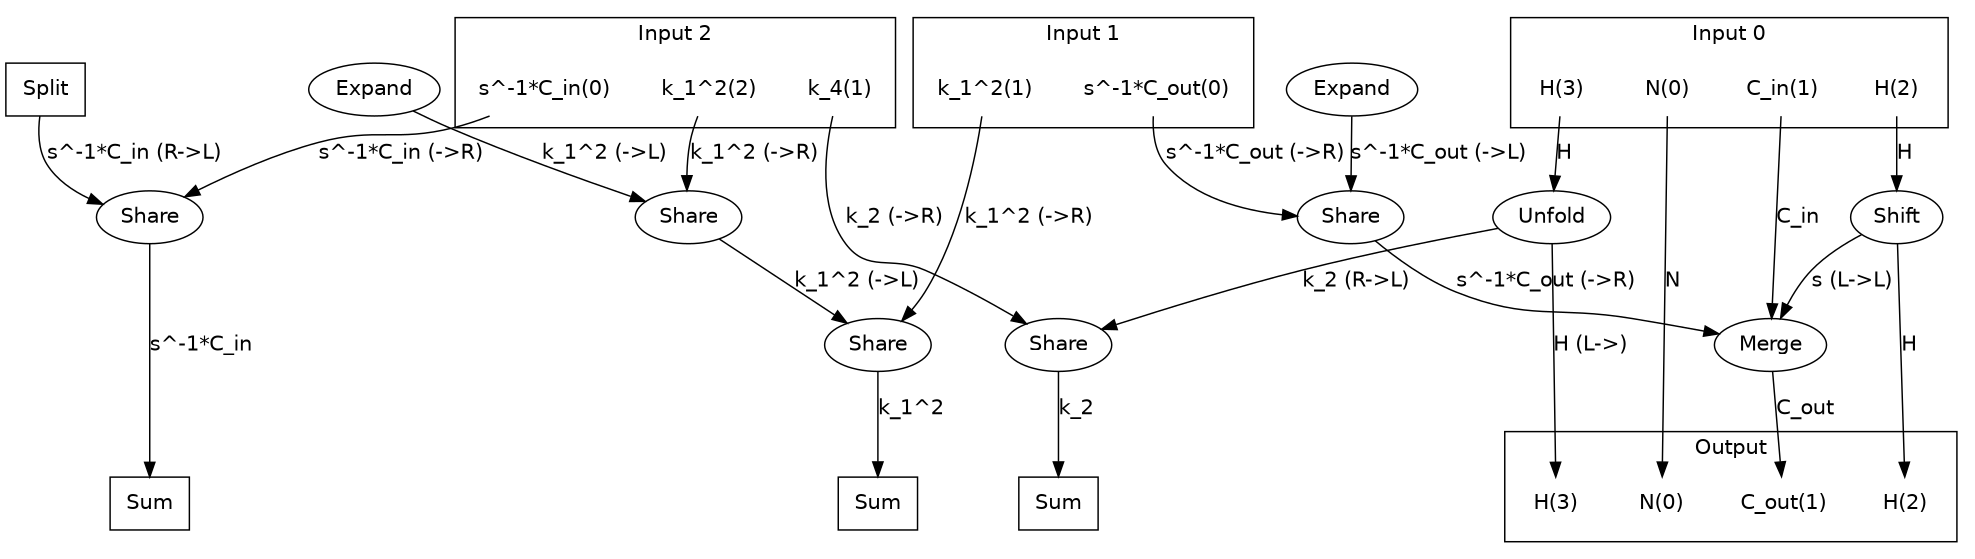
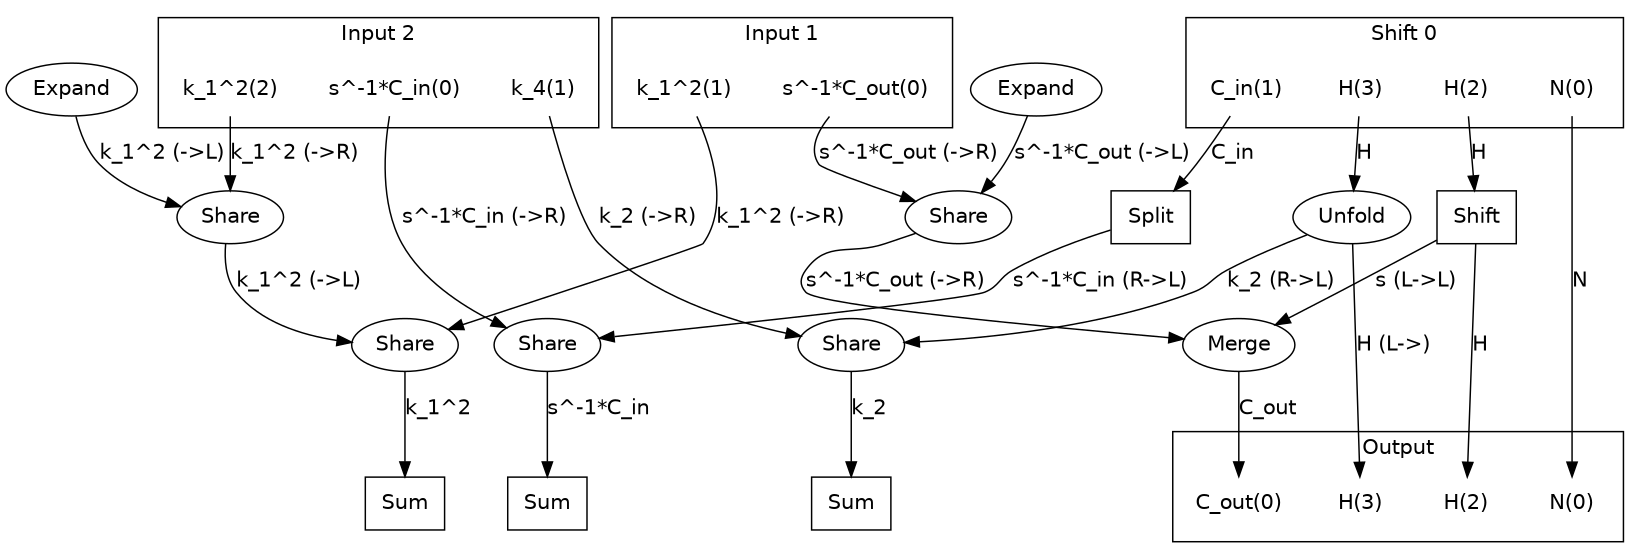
cluster "Input 0": label "Input 0" -> "Shift 0"
edge "C_in(1)" -> "Merge": now "C_in(1)" -> "Split"
node "Shift": shape ellipse -> box
node "C_out(1)": label "C_out(1)" -> "C_out(0)"
